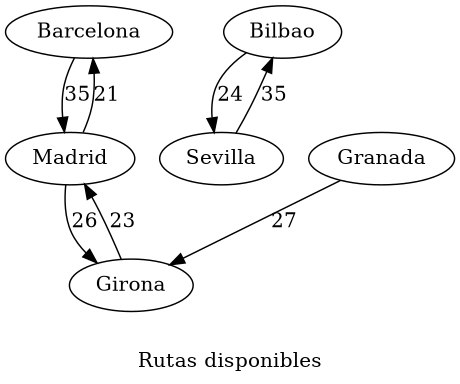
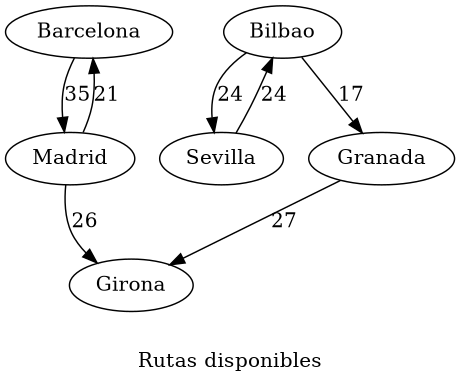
edge "Bilbao" -> "Granada": added, label "17"
edge "Sevilla" -> "Bilbao": label "35" -> "24"
edge "Girona" -> "Madrid": removed, label "23"
